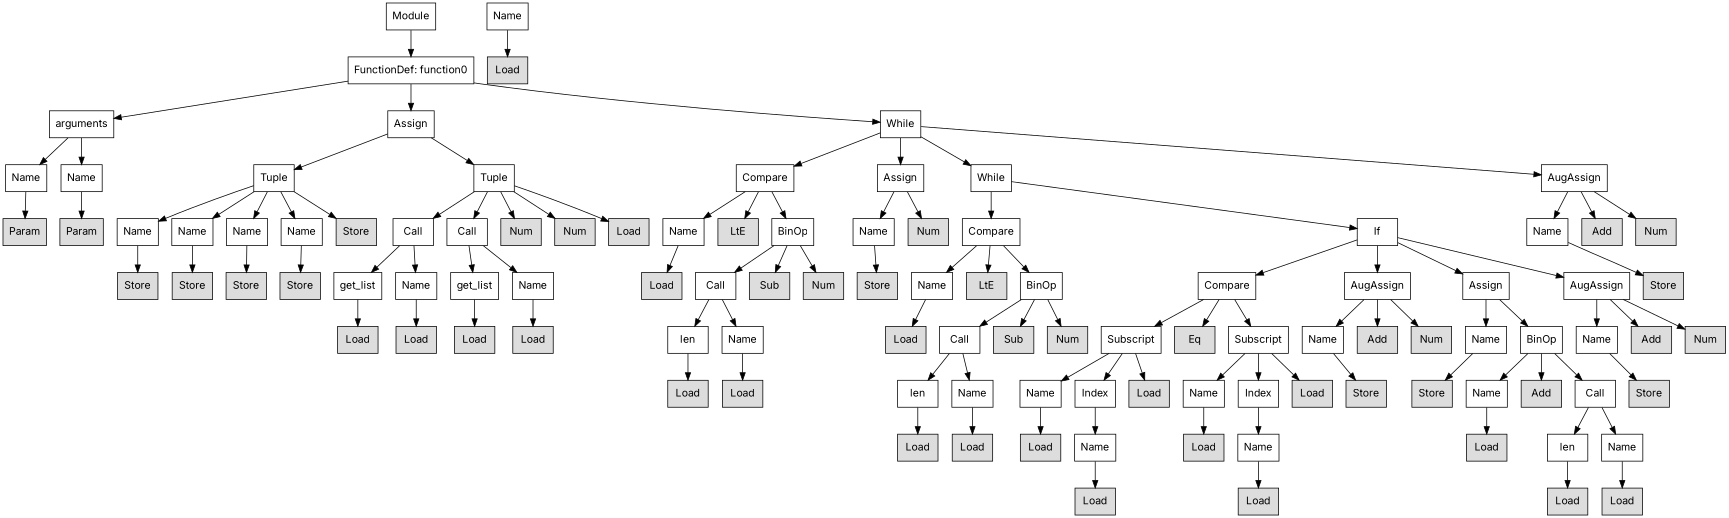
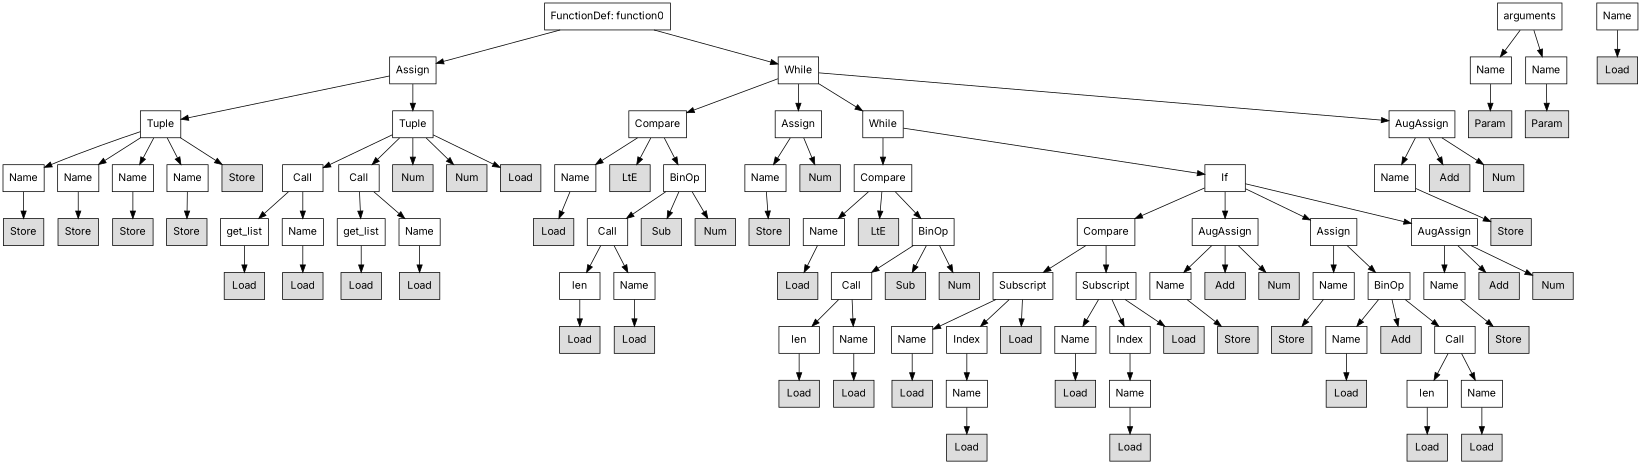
node "Module": removed
edge "FunctionDef: function0" -> "arguments": removed
node "Eq": removed
